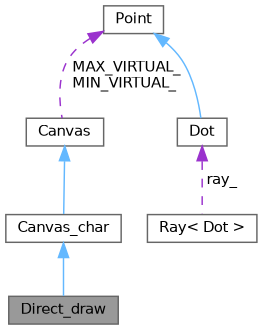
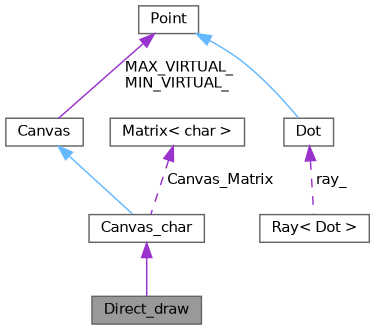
edge "Canvas" -> "Point": style dashed -> solid
node "Matrix< char >": added
edge "Direct_draw" -> "Canvas_char": color steelblue1 -> darkorchid3
